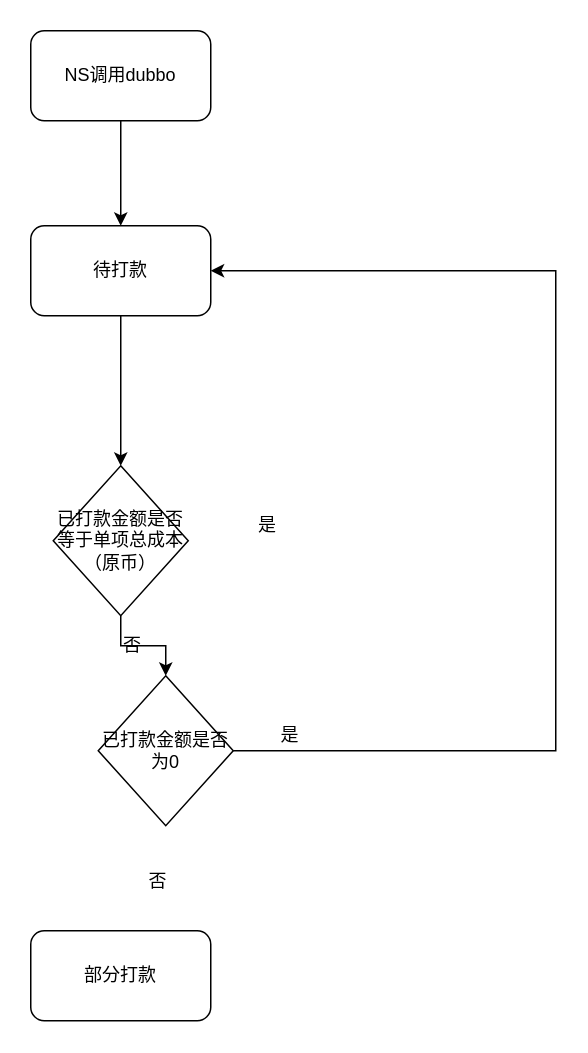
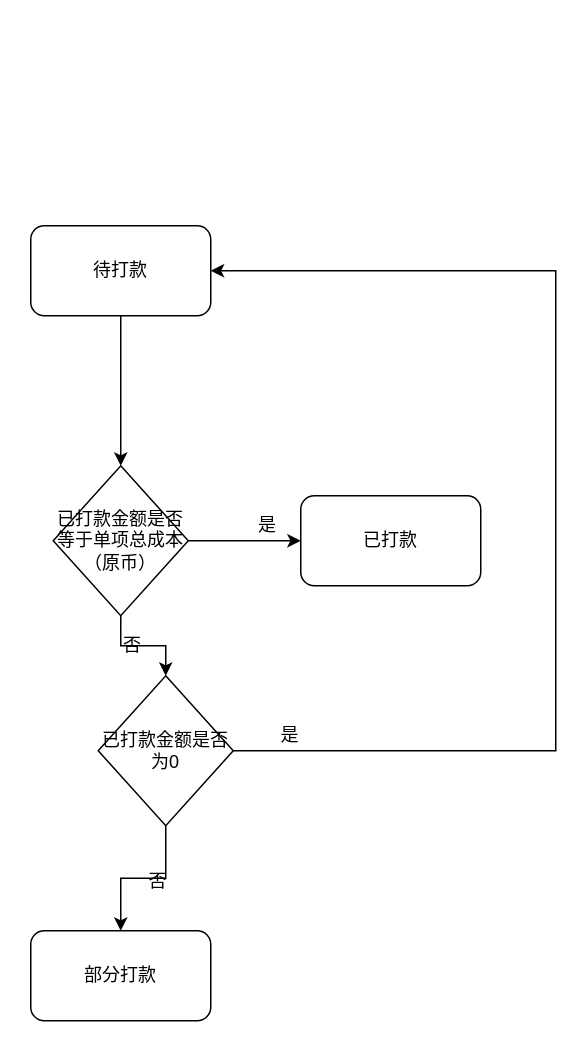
node "NS调用dubbo": removed
edge "NS调用dubbo" -> "待打款": removed
edge "已打款金额是否等于单项总成本（原币）" -> "已打款": added
node "已打款": added
edge "已打款金额是否为0" -> "部分打款": added
